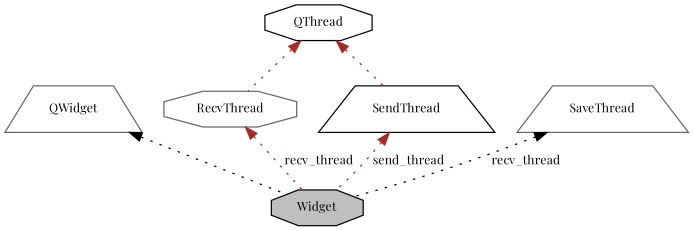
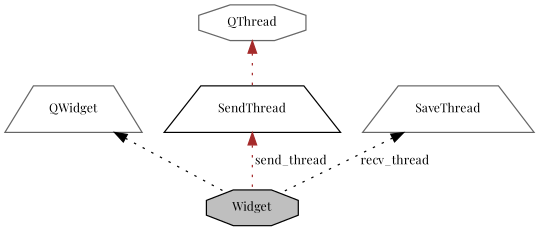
node "QThread": color black -> gray40
node "RecvThread": removed
